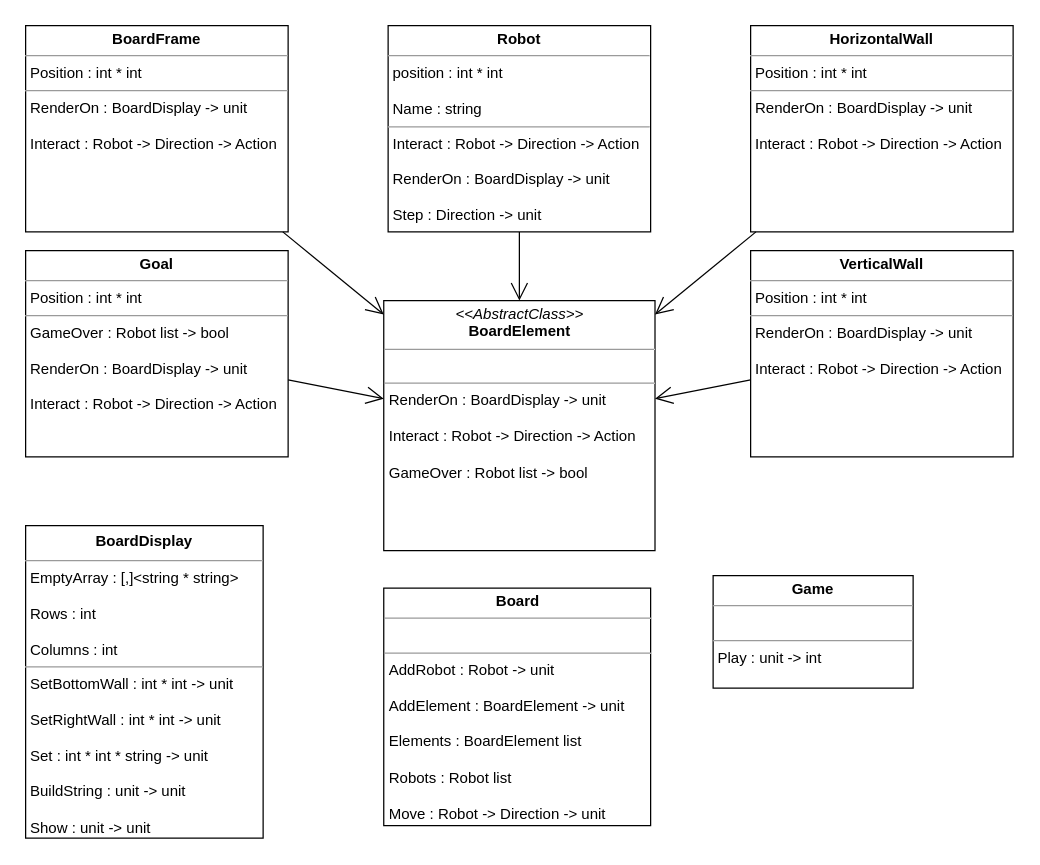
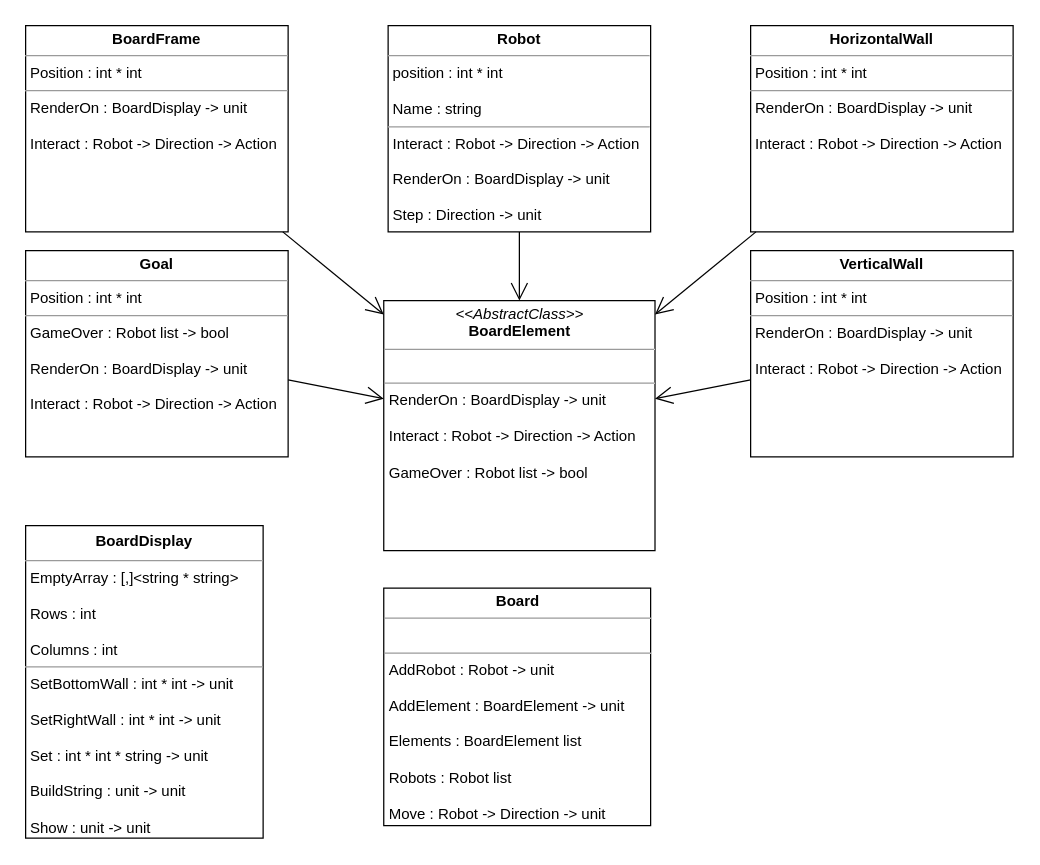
node "Game Play : unit -> int": removed
